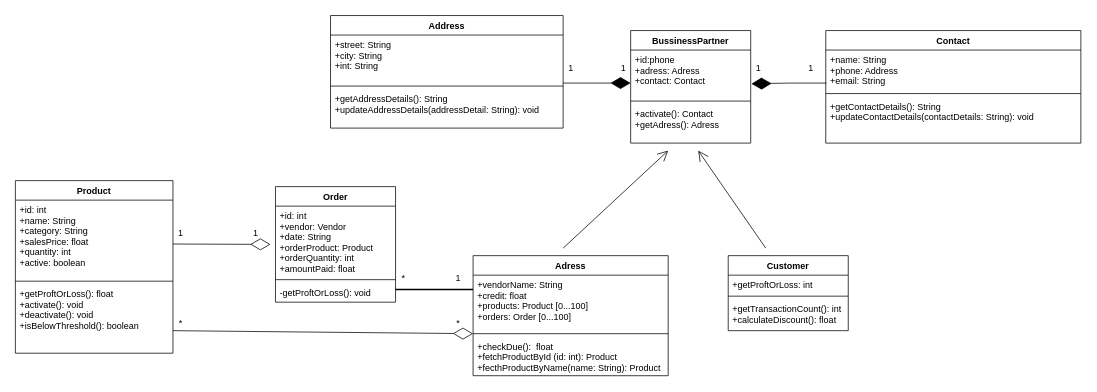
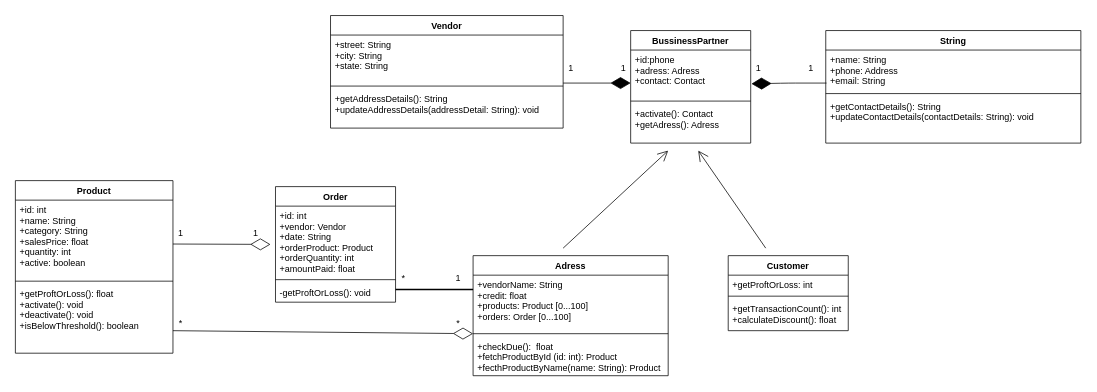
node "Address": label "Address" -> "Vendor"
node "Contact": label "Contact" -> "String"
node "+street: String +city: String +int: String": label "+street: String +city: String +int: String" -> "+street: String +city: String +state: String"
